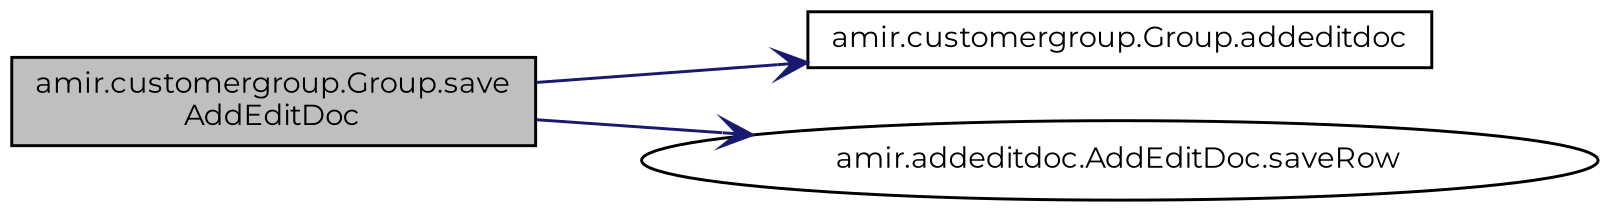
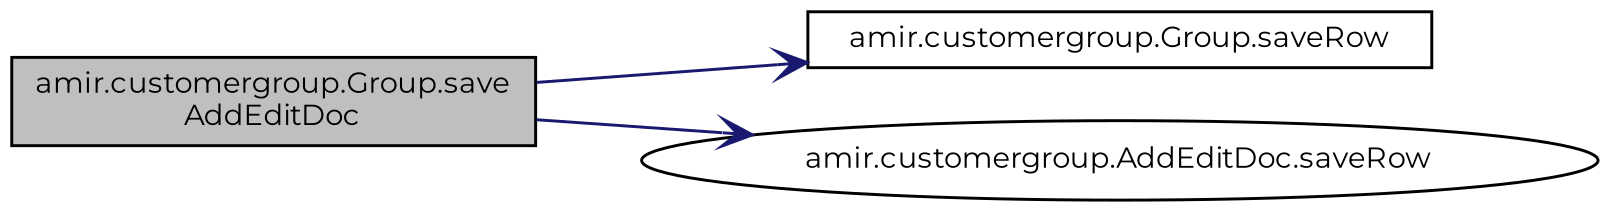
node "amir.customergroup.Group.addeditdoc": label "amir.customergroup.Group.addeditdoc" -> "amir.customergroup.Group.saveRow"
node "amir.addeditdoc.AddEditDoc.saveRow": label "amir.addeditdoc.AddEditDoc.saveRow" -> "amir.customergroup.AddEditDoc.saveRow"
